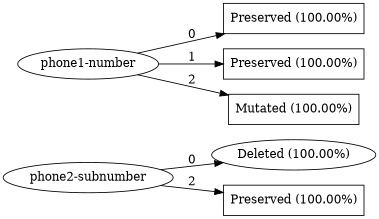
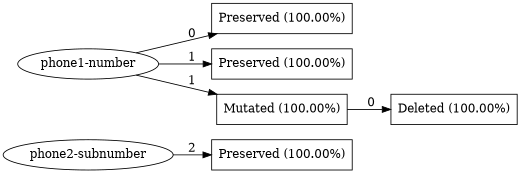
edge "phone1-number" -> "Mutated (100.00%)": label "2" -> "1"
node "Deleted (100.00%)": shape ellipse -> box
edge "phone2-subnumber" -> "Deleted (100.00%)": now "Mutated (100.00%)" -> "Deleted (100.00%)"
